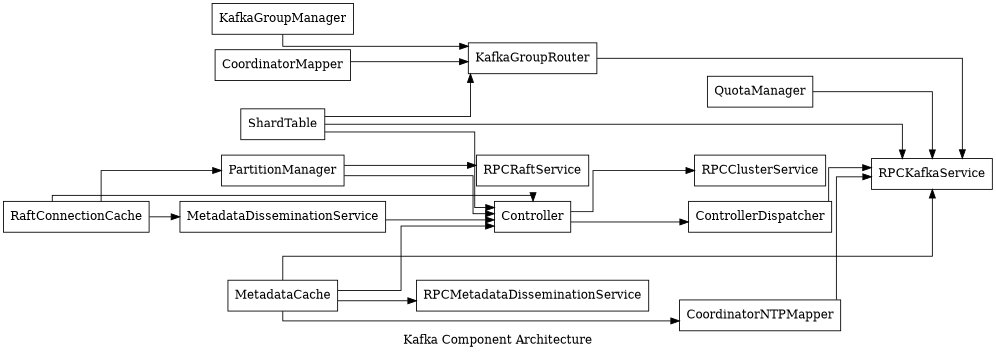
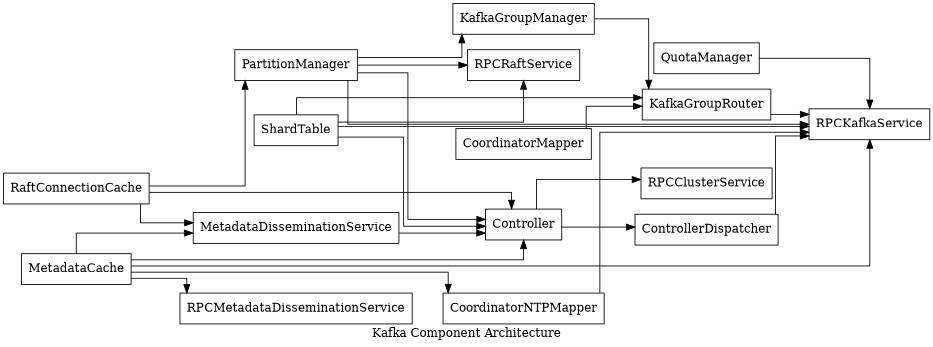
edge "PartitionManager" -> "KafkaGroupManager": added
edge "ShardTable" -> "RPCRaftService": added
edge "PartitionManager" -> "RPCKafkaService": added
edge "MetadataCache" -> "MetadataDisseminationService": added
